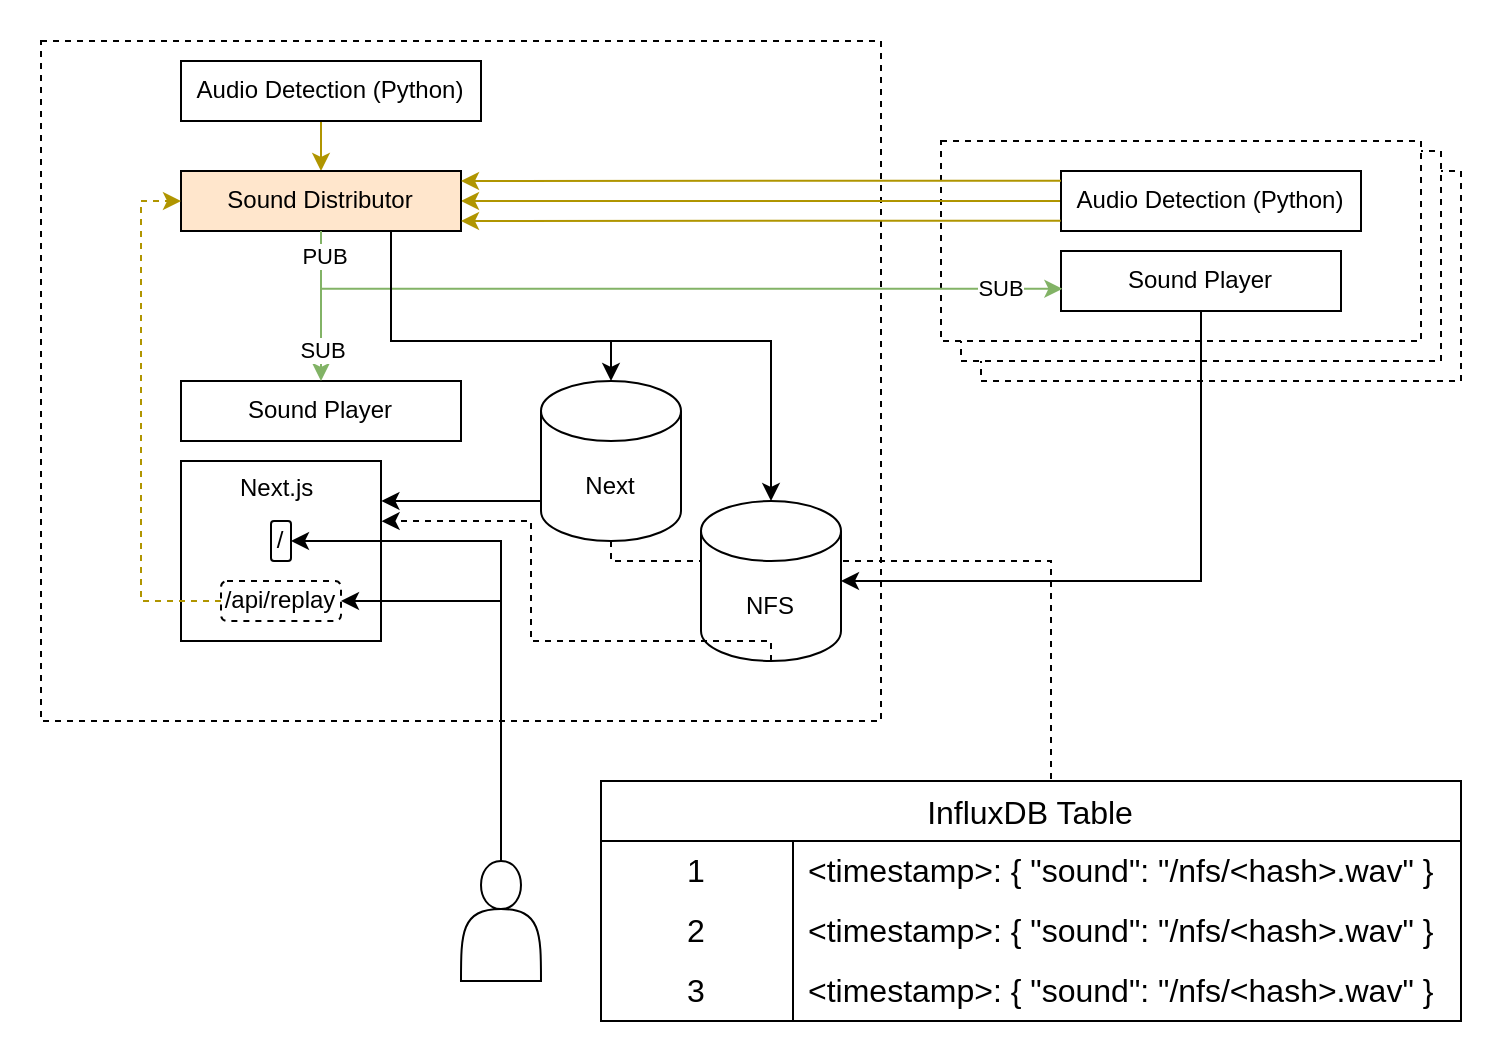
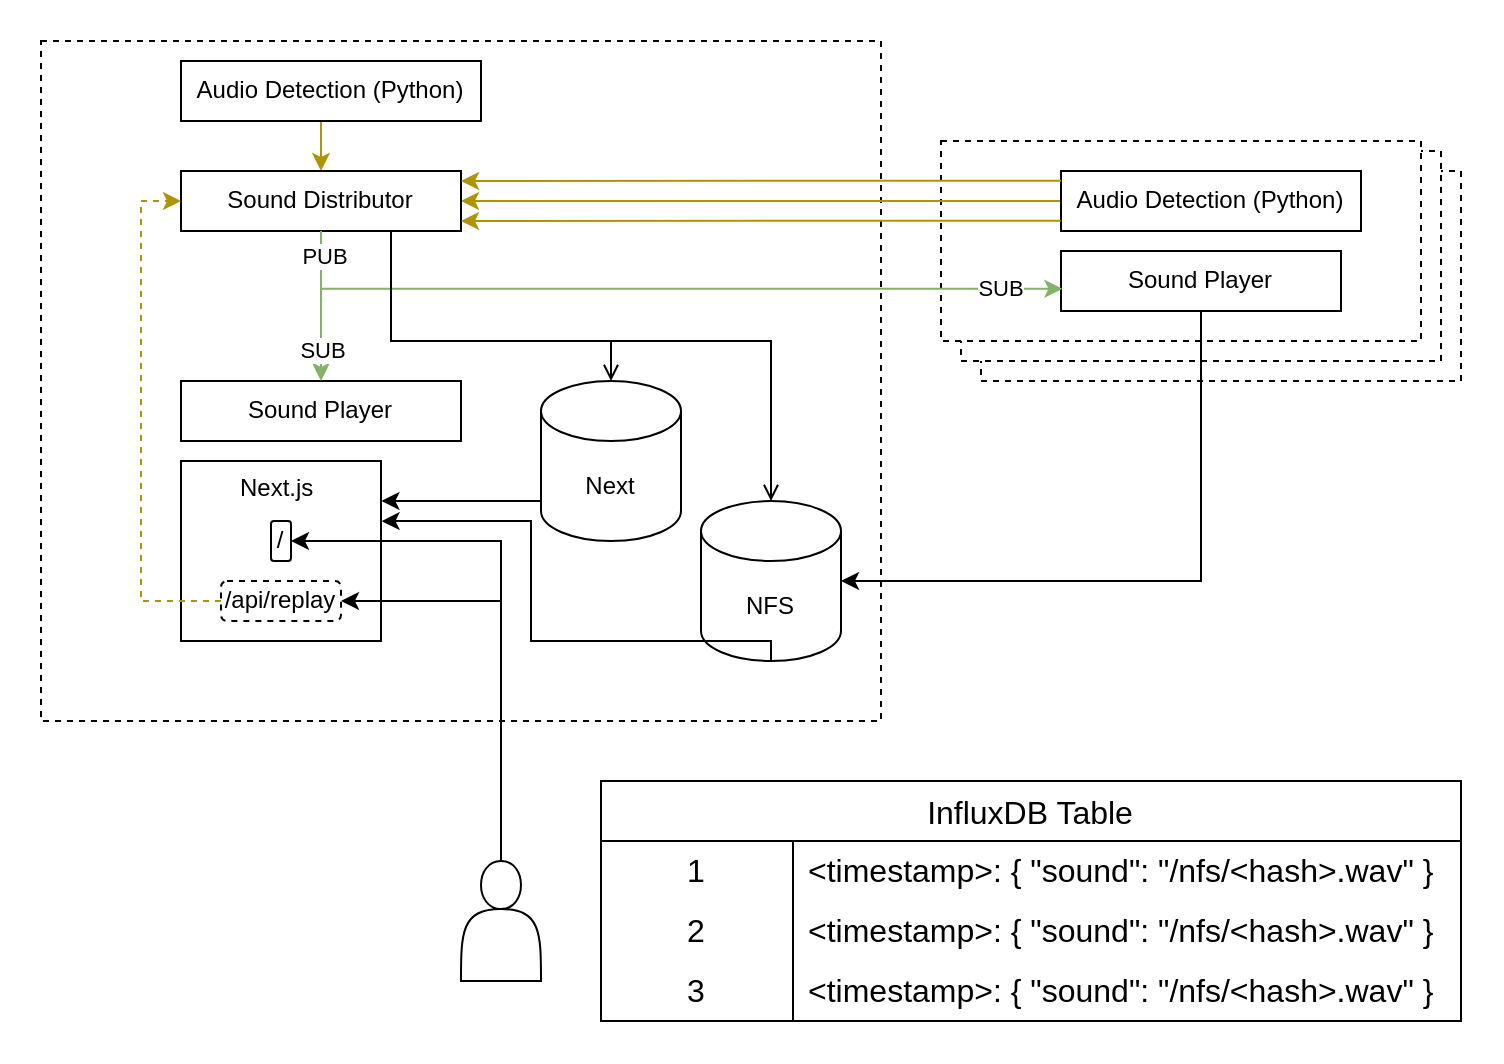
node "Sound Distributor": fillcolor #ffe6cc -> #ffffff
edge "Sound Distributor" -> "Next": arrowhead classic -> open
edge "Sound Distributor" -> "NFS": arrowhead classic -> open
edge "Next" -- "InfluxDB Table": removed
edge "NFS" -> "Next.js": style dashed -> solid
